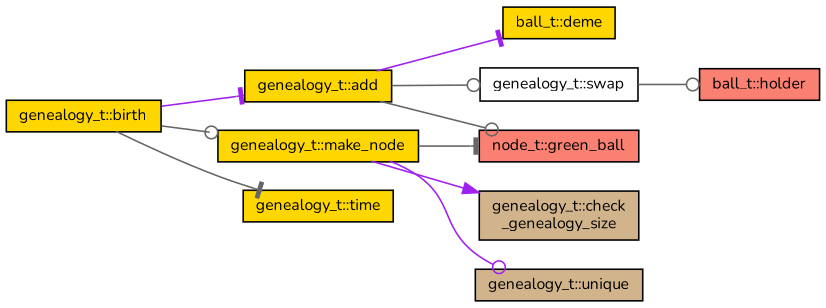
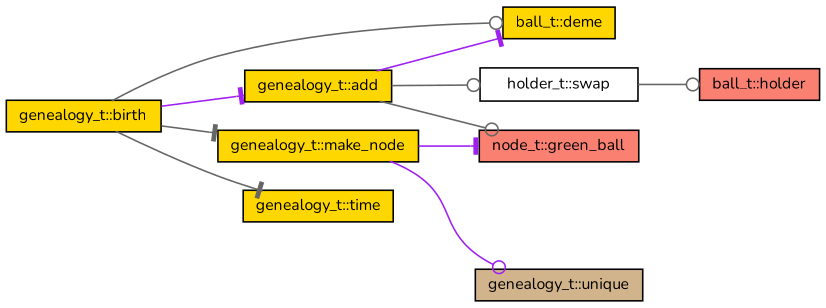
edge "genealogy_t::birth" -> "ball_t::deme": added
node "genealogy_t::swap": label "genealogy_t::swap" -> "holder_t::swap"
edge "genealogy_t::birth" -> "genealogy_t::make_node": arrowhead odot -> tee
edge "genealogy_t::make_node" -> "node_t::green_ball": color gray40 -> purple
node "genealogy_t::check _genealogy_size": removed
